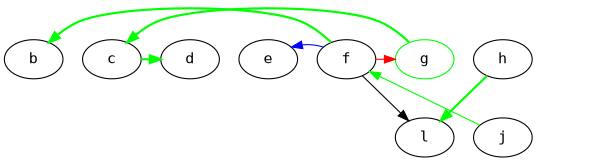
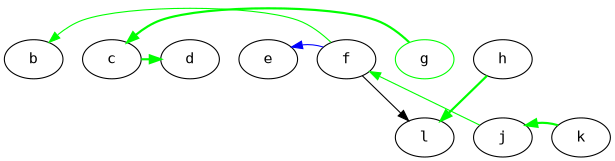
edge "f" -> "b": style bold -> solid
edge "f" -> "g": removed
node "k": added
